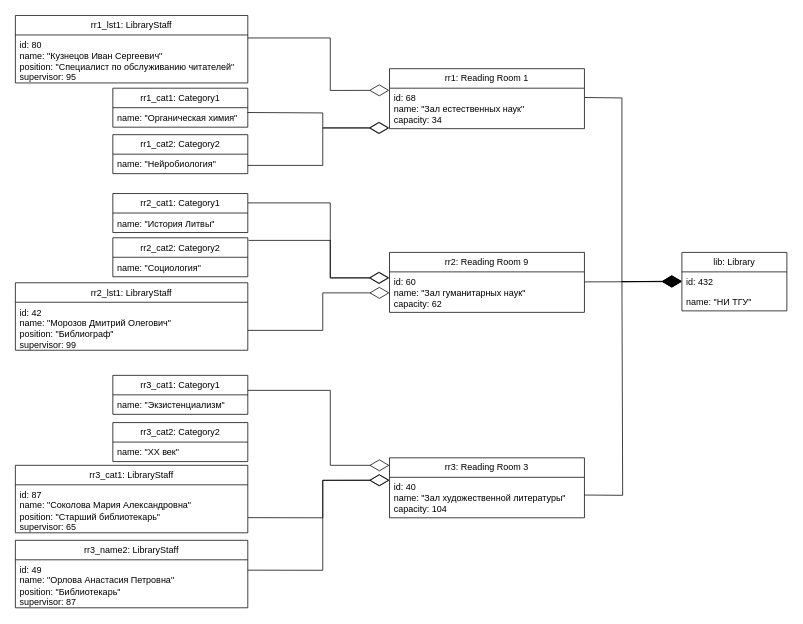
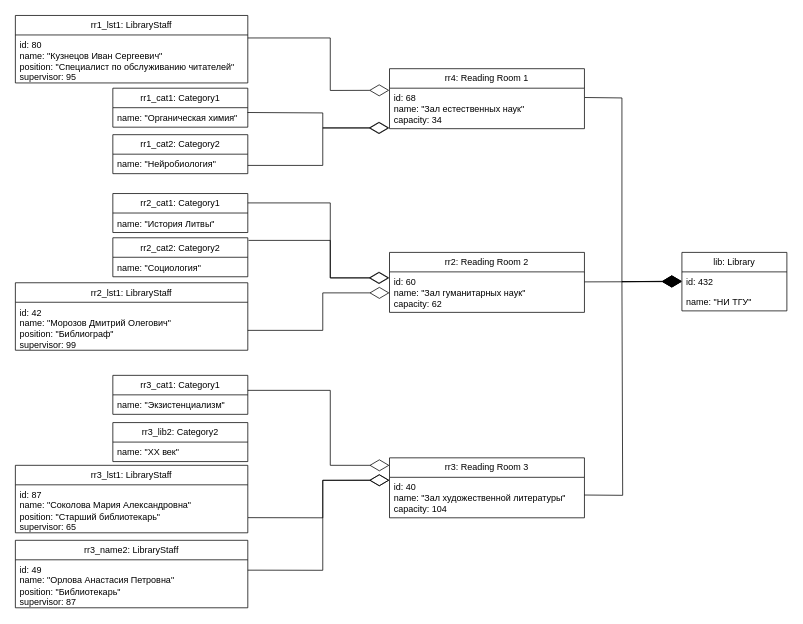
node "rr1: Reading Room 1": label "rr1: Reading Room 1" -> "rr4: Reading Room 1"
node "rr2: Reading Room 9": label "rr2: Reading Room 9" -> "rr2: Reading Room 2"
node "rr3_cat2: Category2": label "rr3_cat2: Category2" -> "rr3_lib2: Category2"
node "rr3_cat1: LibraryStaff": label "rr3_cat1: LibraryStaff" -> "rr3_lst1: LibraryStaff"
